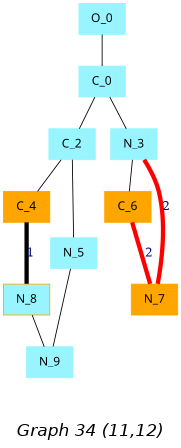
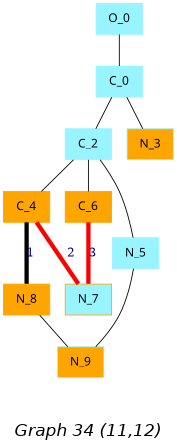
node "N_3": fillcolor cadetblue1 -> orange
edge "N_3" -- "C_6": now "C_2" -- "C_6"
edge "N_3" -- "N_7": now "C_4" -- "N_7"
edge "C_6" -- "N_7": label "2" -> "3"
node "N_8": fillcolor cadetblue1 -> orange
node "N_7": fillcolor orange -> cadetblue1
node "N_9": fillcolor cadetblue1 -> orange
